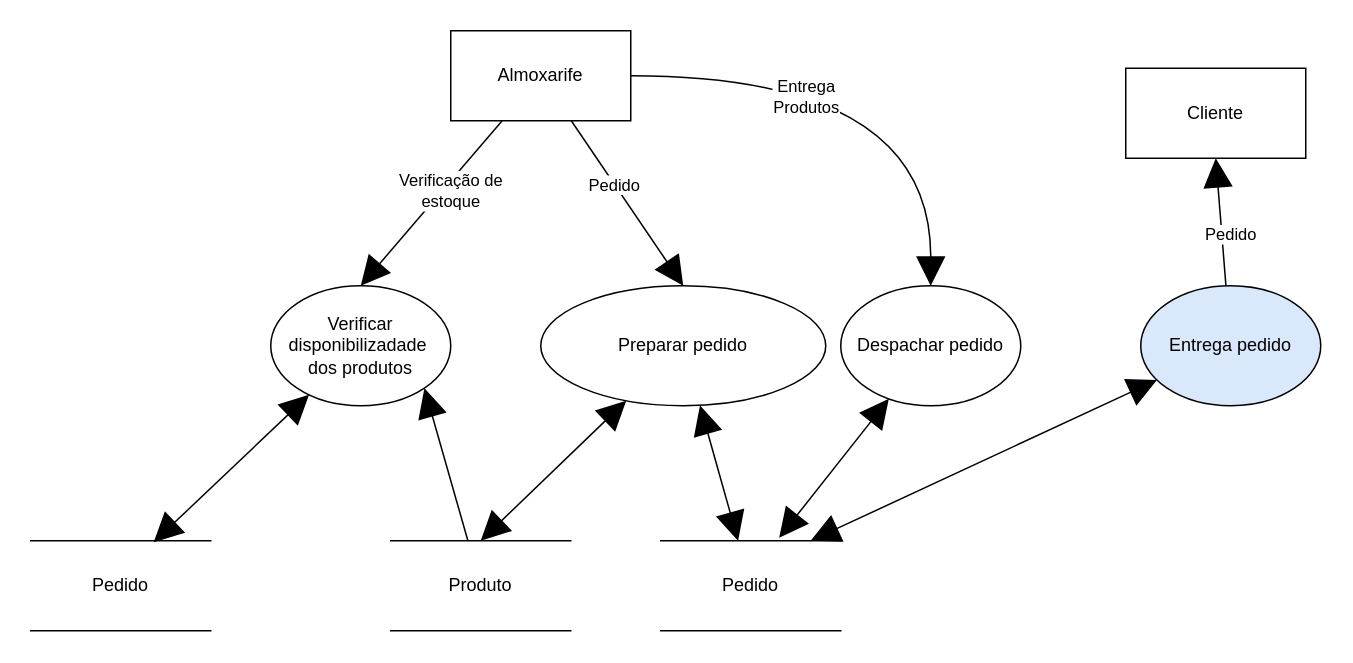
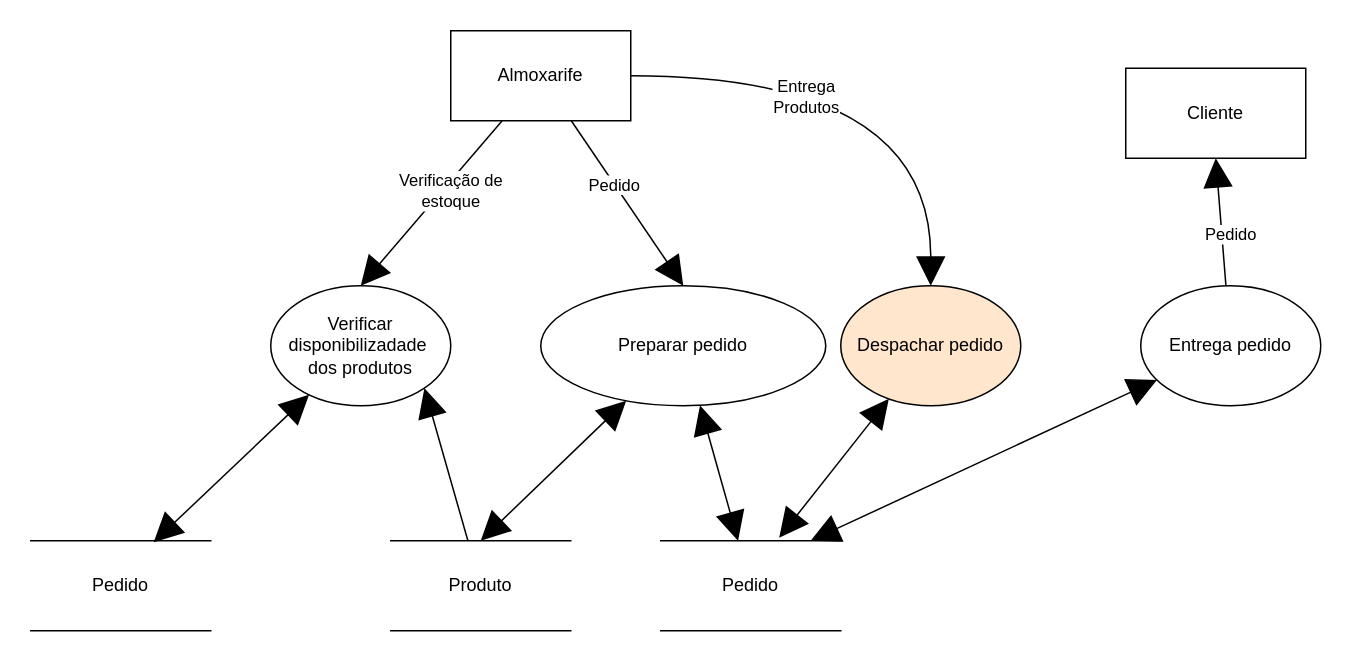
node "Despachar pedido": fillcolor #ffffff -> #ffe6cc
node "Entrega pedido": fillcolor #dae8fc -> #ffffff
